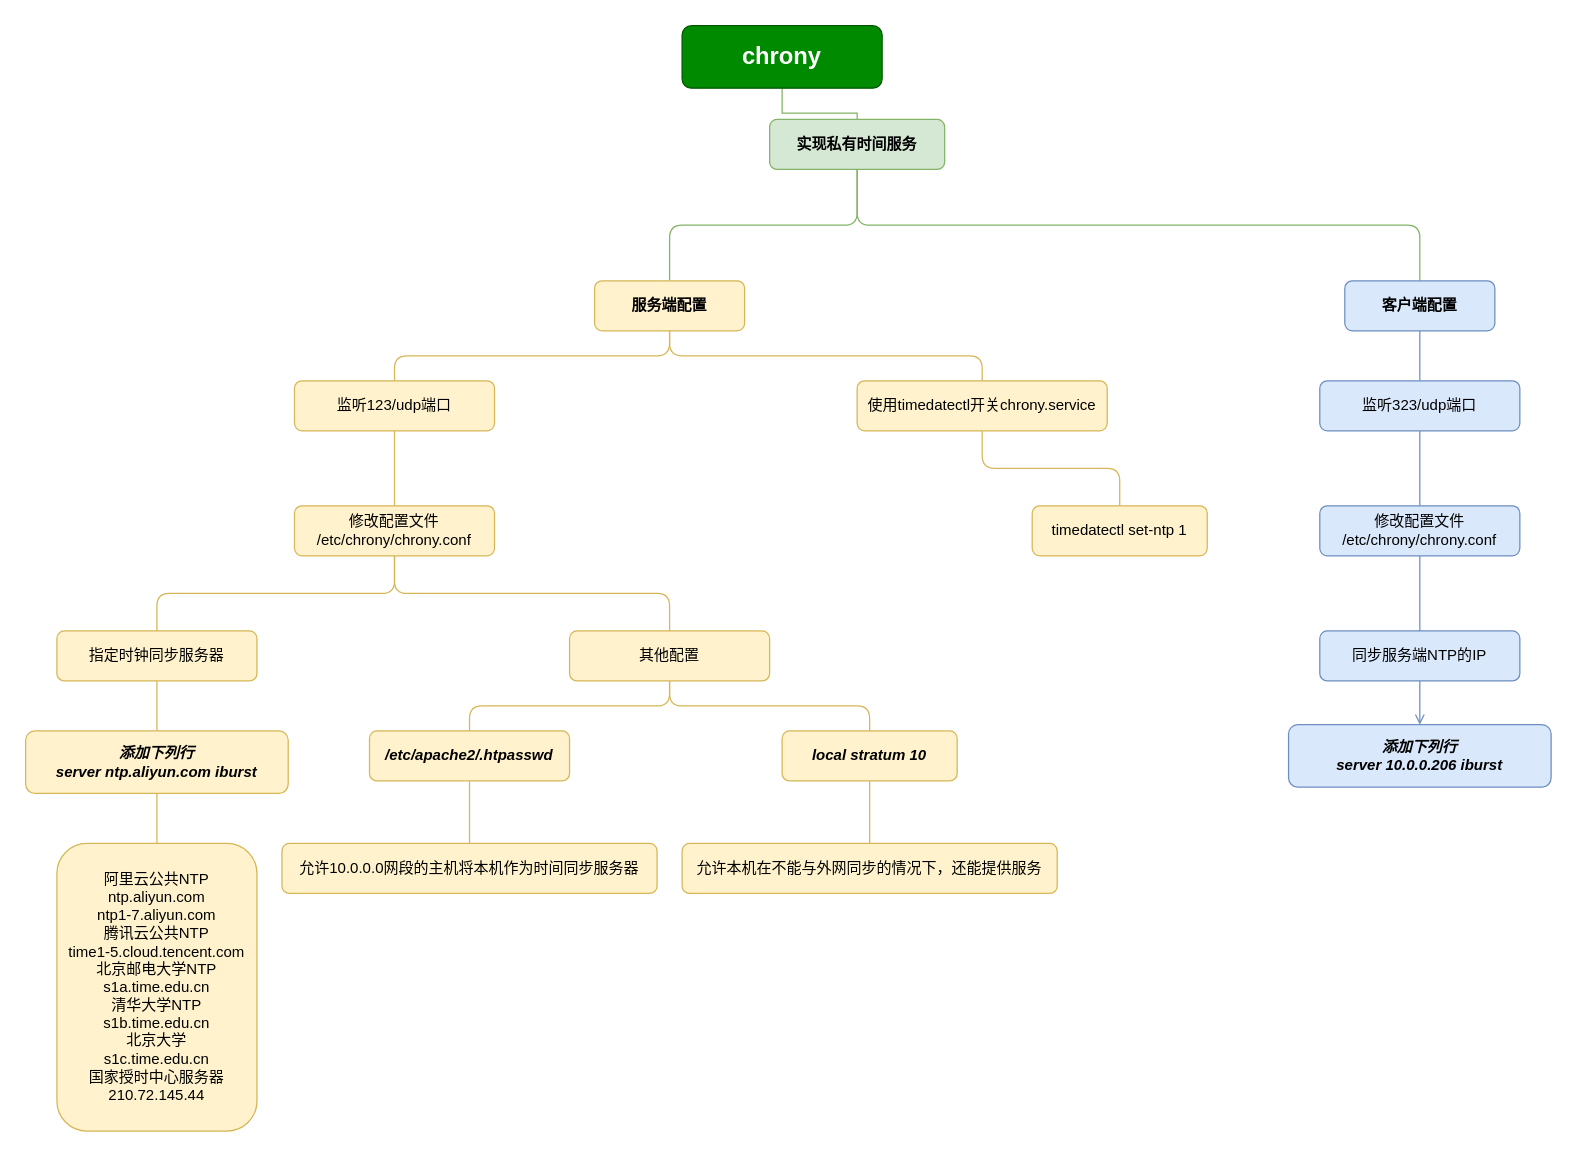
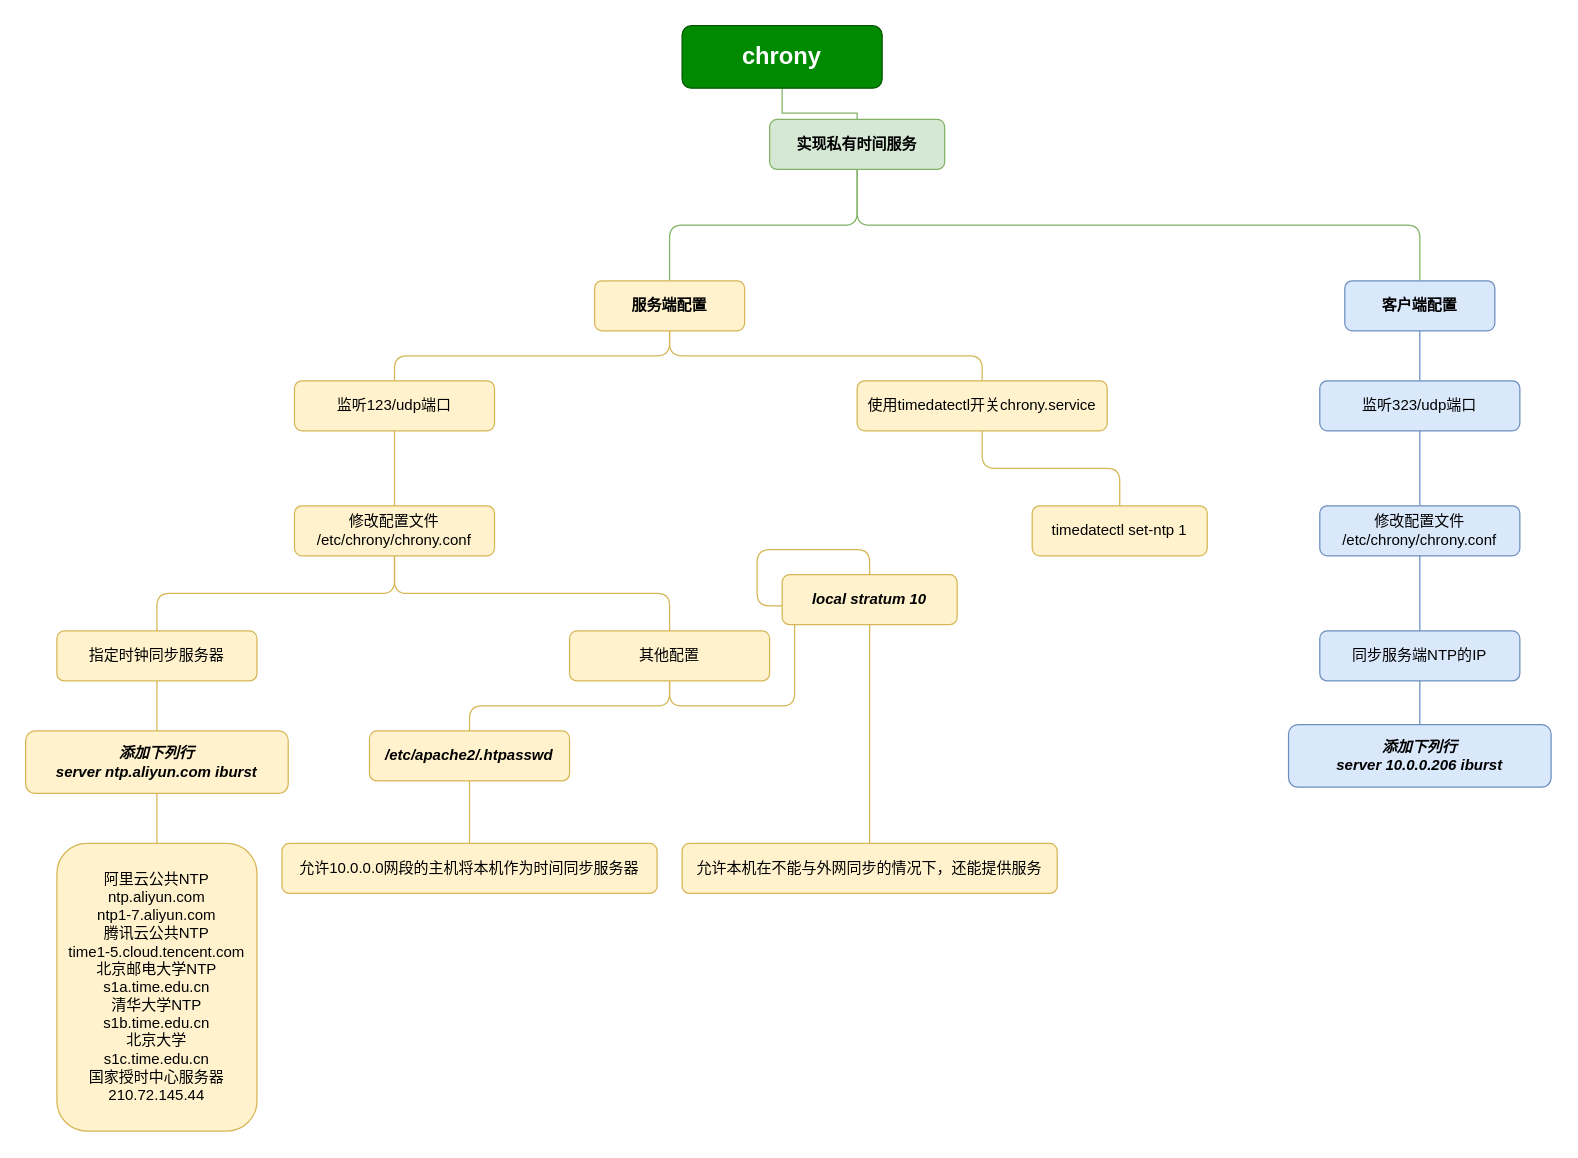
edge "同步服务端NTP的IP" -> "添加下列行 server 10.0.0.206 iburst": arrowhead open -> none
node "local stratum 10": moved (869, 756) -> (869, 599)
